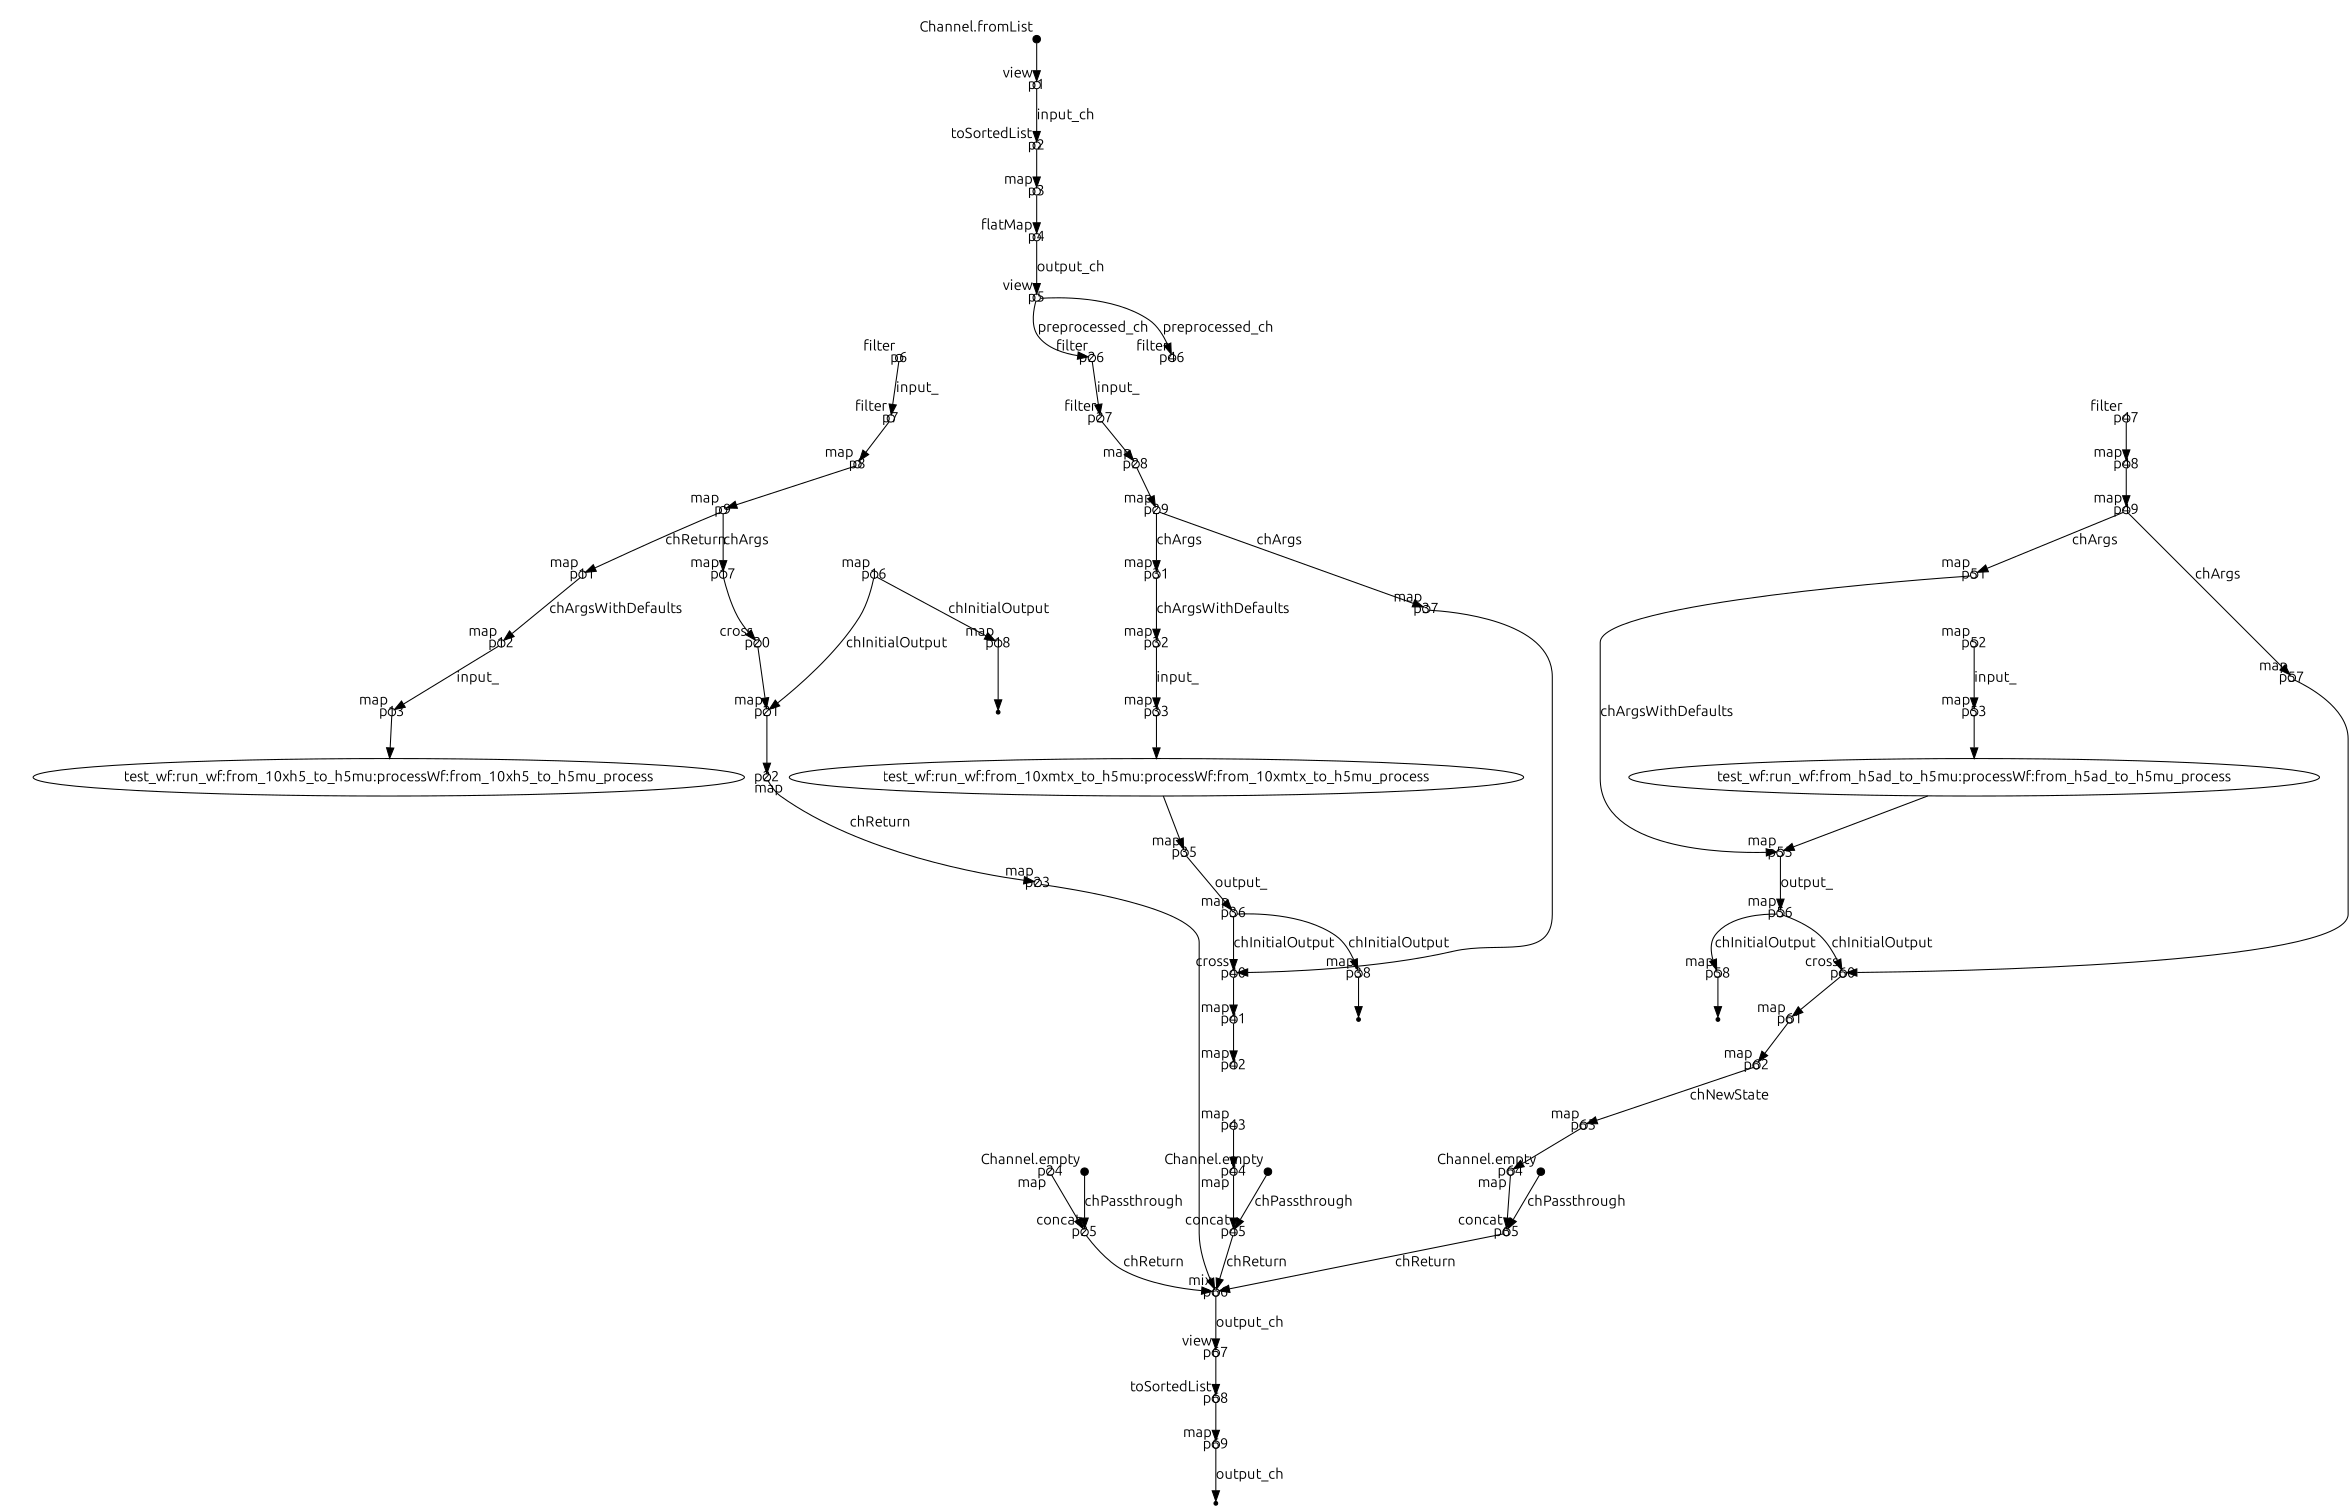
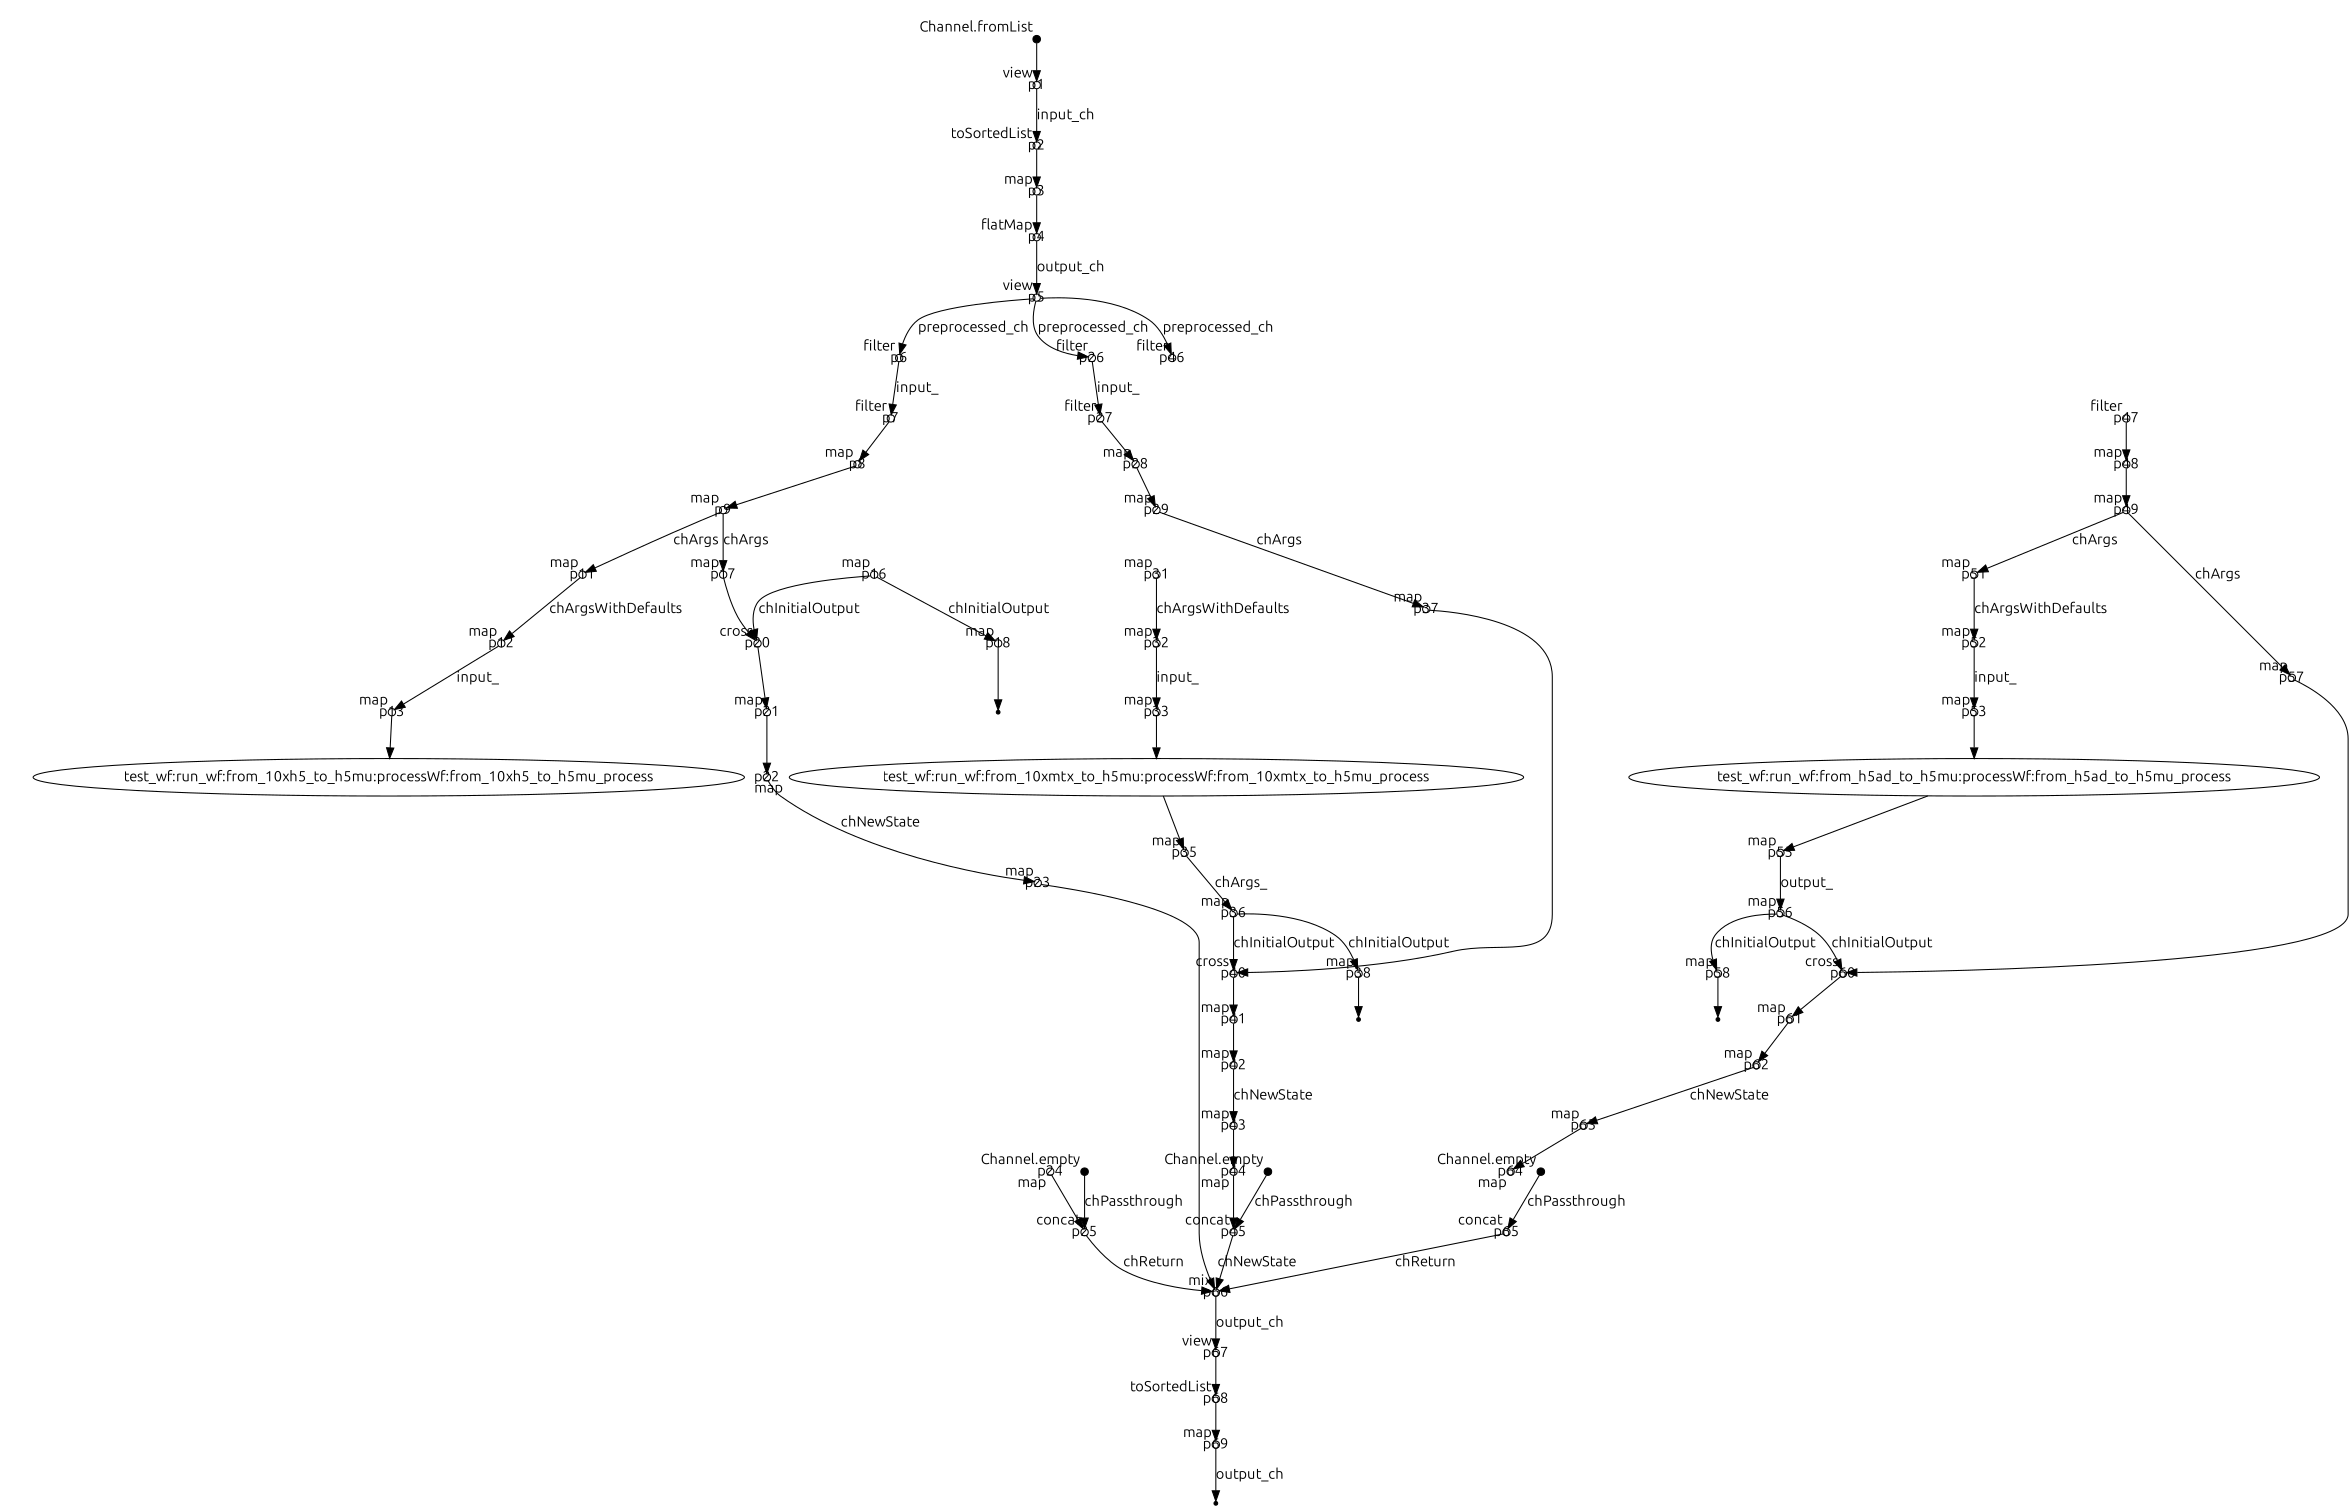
edge "p5 view" -> "p6 filter": added, label "preprocessed_ch"
edge "p29 map" -> "p31 map": removed, label "chArgs"
edge "p9 map" -> "p11 map": label "chReturn" -> "chArgs"
edge "p51 map" -> "p55 map": now "p51 map" -> "p52 map"
edge "p16 map" -> "p21 map": now "p16 map" -> "p20 cross"
edge "p22 map" -> "p23 map": label "chReturn" -> "chNewState"
edge "p35 map" -> "p36 map": label "output_" -> "chArgs_"
edge "p42 map" -> "p43 map": added, label "chNewState"
edge "p64 map" -> "p65 concat": removed
edge "p45 concat" -> "p66 mix": label "chReturn" -> "chNewState"
